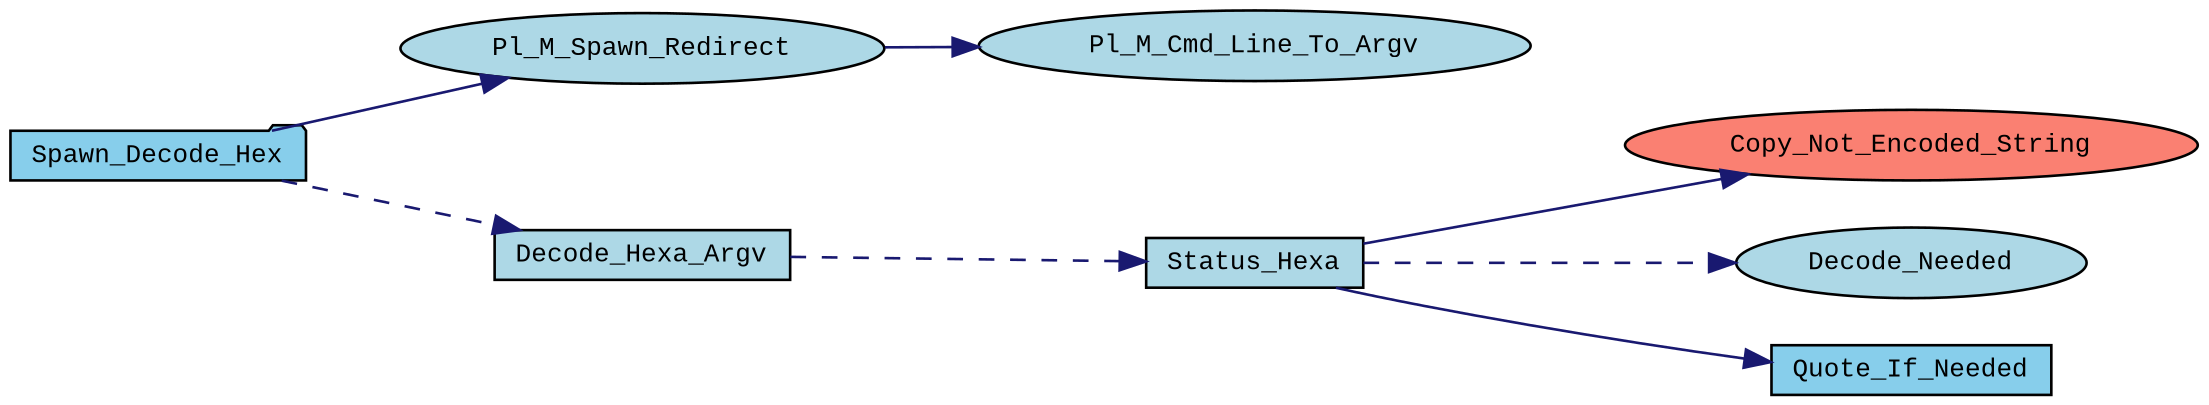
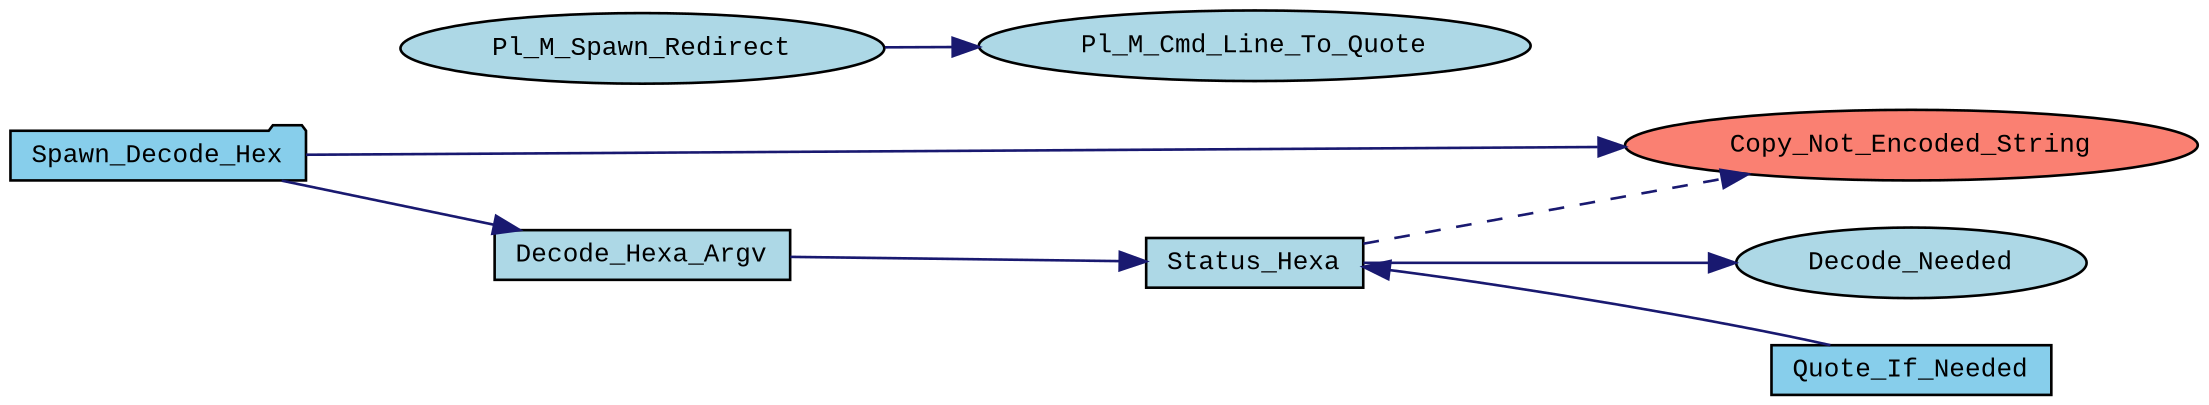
node "Pl_M_Cmd_Line_To_Argv": label "Pl_M_Cmd_Line_To_Argv" -> "Pl_M_Cmd_Line_To_Quote"
edge "Spawn_Decode_Hex" -> "Pl_M_Spawn_Redirect": now "Spawn_Decode_Hex" -> "Copy_Not_Encoded_String"
edge "Spawn_Decode_Hex" -> "Decode_Hexa_Argv": style dashed -> solid
edge "Status_Hexa" -> "Copy_Not_Encoded_String": style solid -> dashed
edge "Decode_Hexa_Argv" -> "Status_Hexa": style dashed -> solid
edge "Status_Hexa" -> "Decode_Needed": style dashed -> solid
edge "Status_Hexa" -> "Quote_If_Needed": reversed
